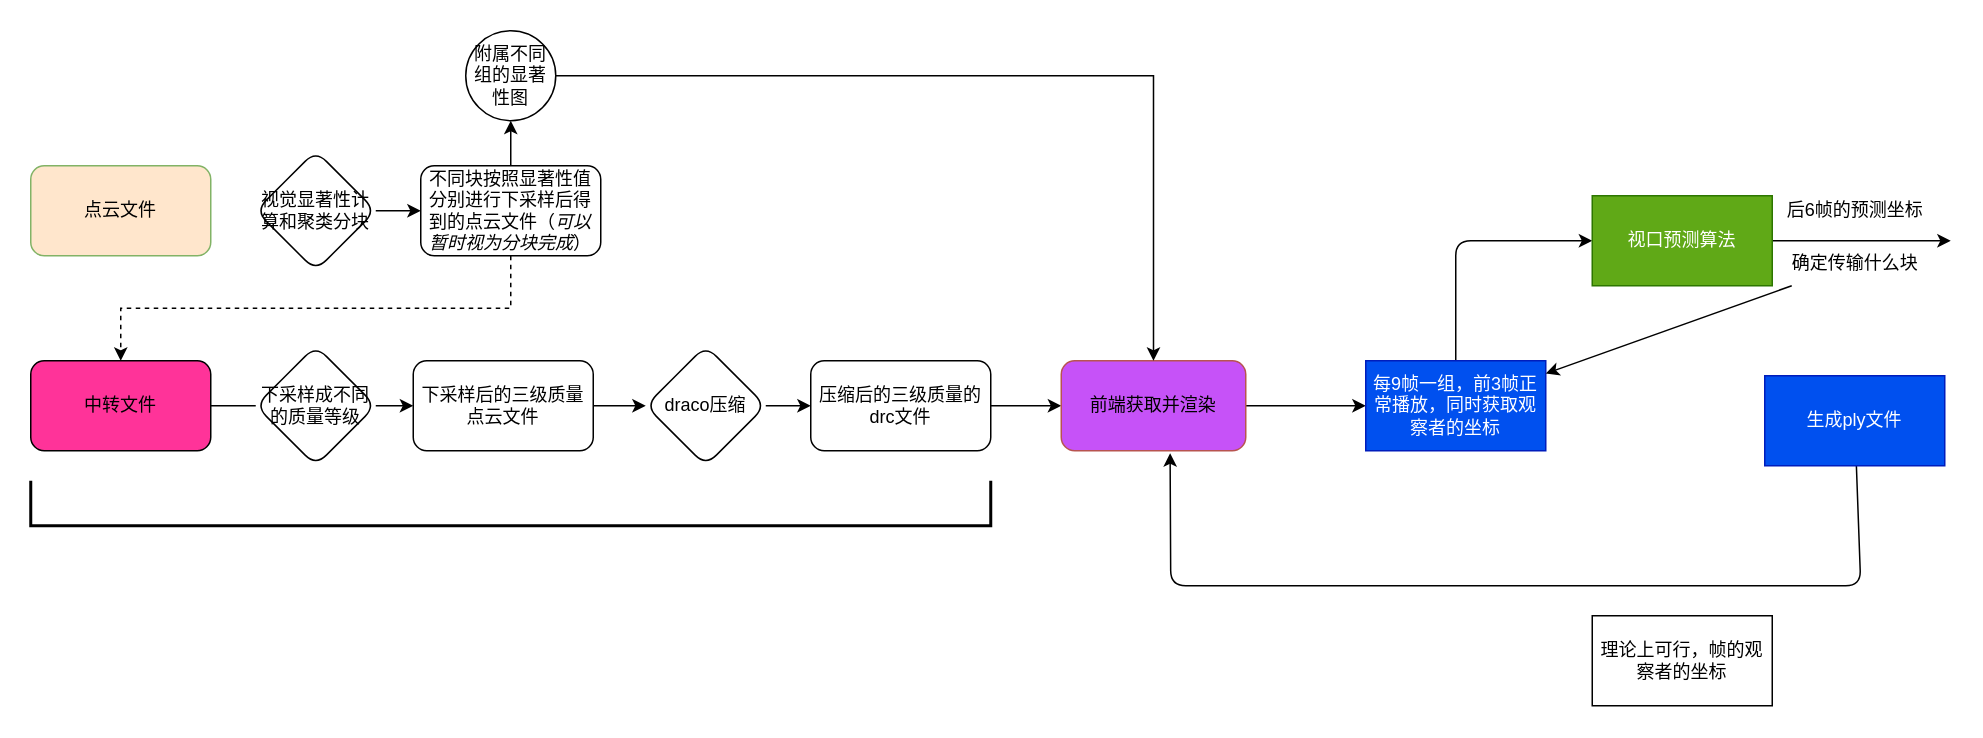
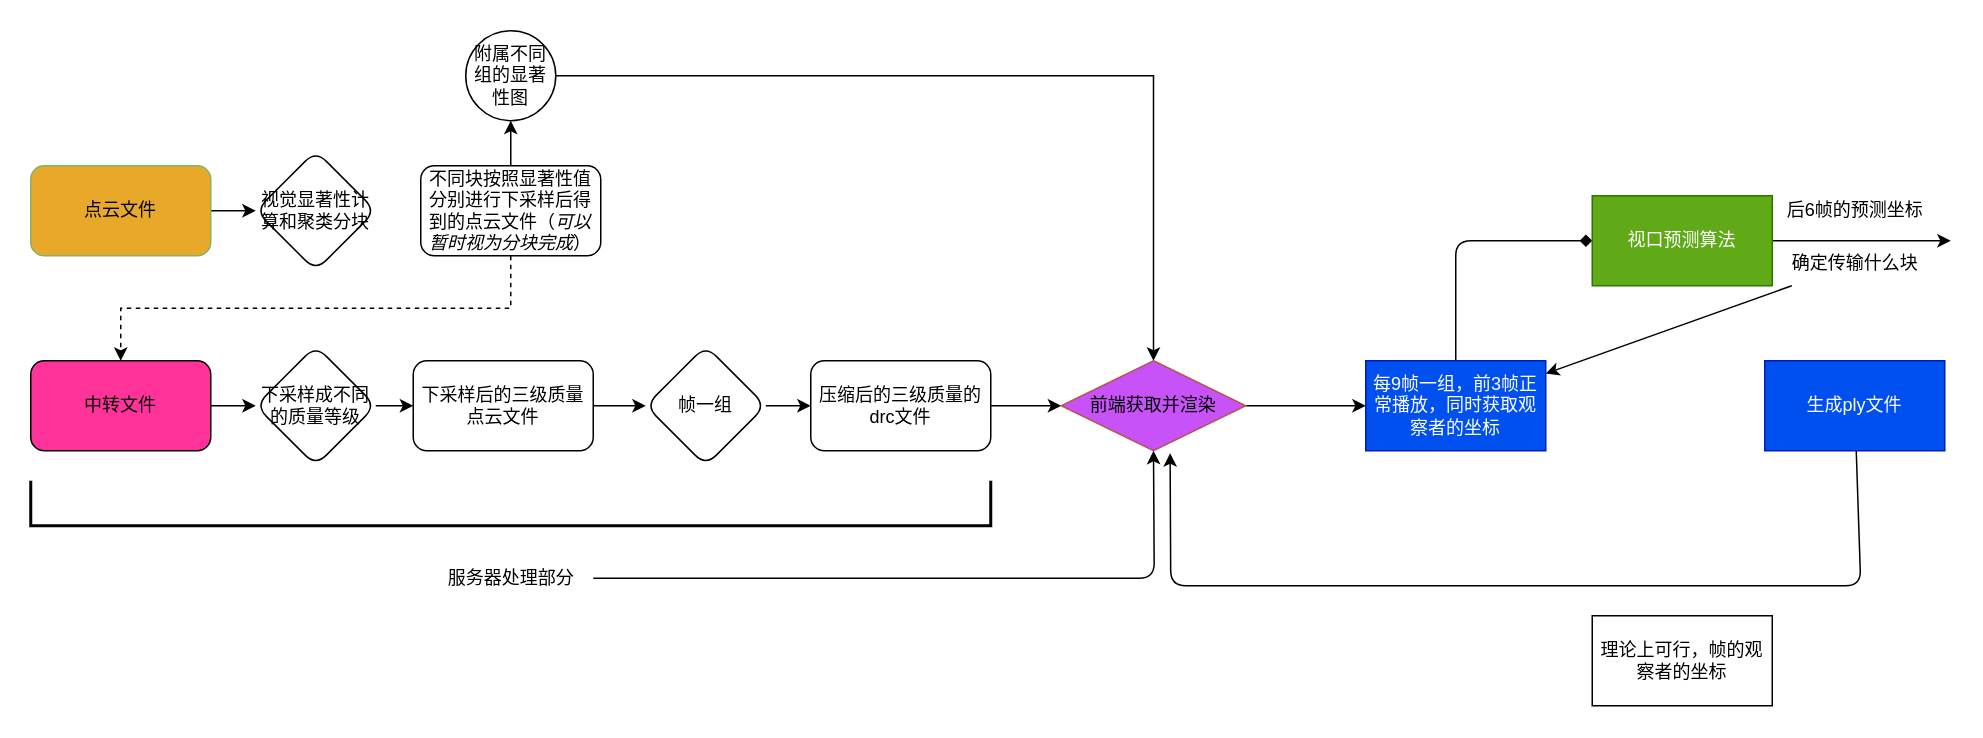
node "点云文件": fillcolor #ffe6cc -> #e8a92a
edge "点云文件" -> "视觉显著性计算和聚类分块": added
edge "视觉显著性计算和聚类分块" -> "不同块按照显著性值分别进行下采样后得到的点云文件（可以暂时视为分块完成）": removed
edge "每9帧一组，前3帧正常播放，同时获取观察者的坐标" -> "视口预测算法": arrowhead classic -> diamond
edge "中转文件" -- "下采样成不同的质量等级": arrowhead none -> classic
node "draco压缩": label "draco压缩" -> "帧一组"
node "前端获取并渲染": shape rounded rectangle -> diamond
node "生成ply文件": moved (1855, 421) -> (1855, 406)
node "服务器处理部分": added
edge "服务器处理部分" -> "前端获取并渲染": added
